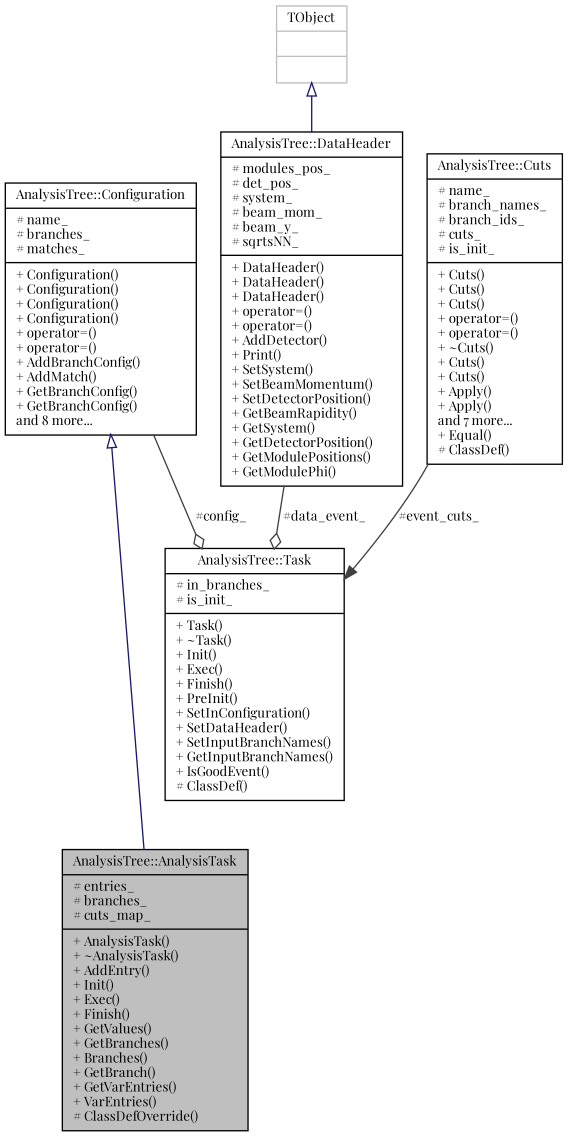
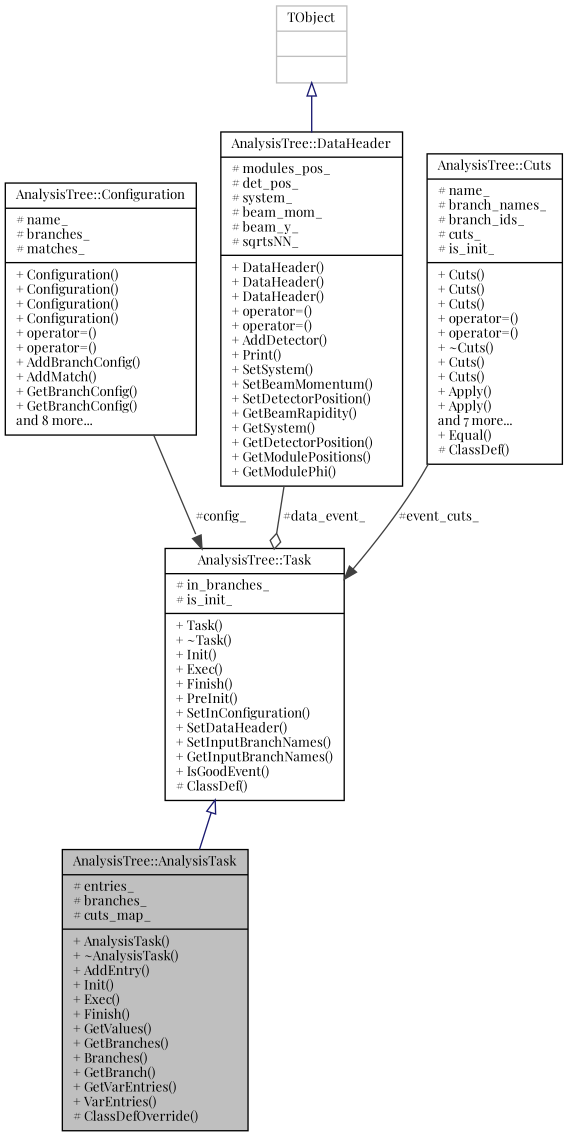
edge "AnalysisTree::Configuration" -> "AnalysisTree::Task": arrowhead odiamond -> normal
edge "AnalysisTree::AnalysisTask" -> "AnalysisTree::Configuration": now "AnalysisTree::AnalysisTask" -> "AnalysisTree::Task"
